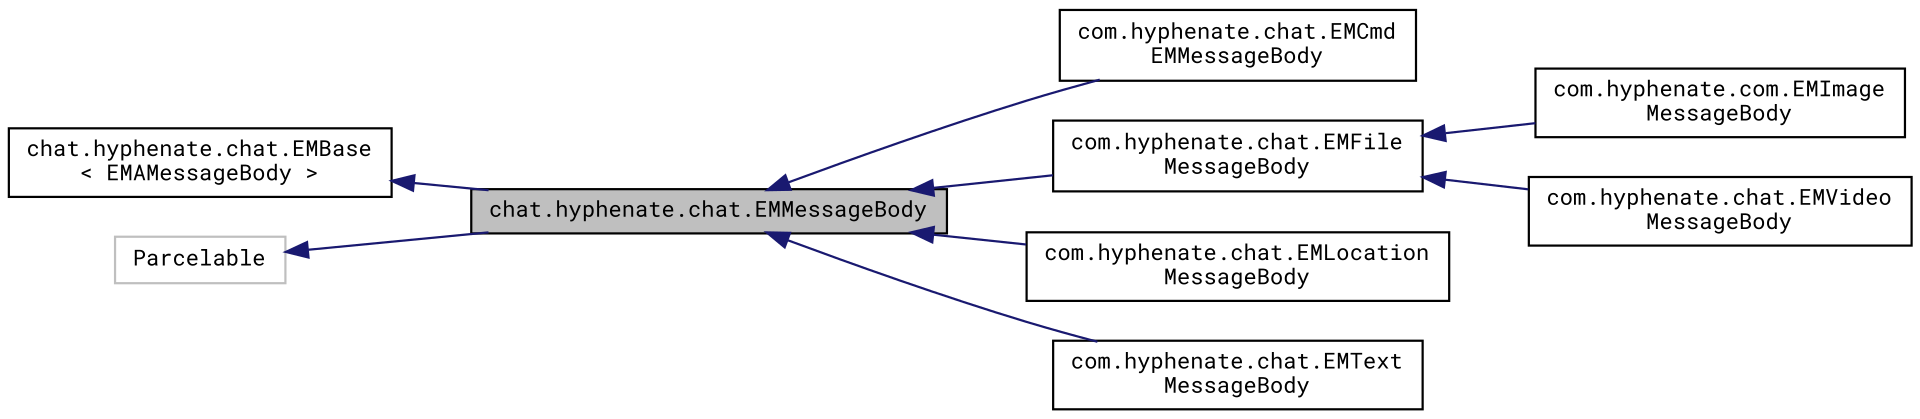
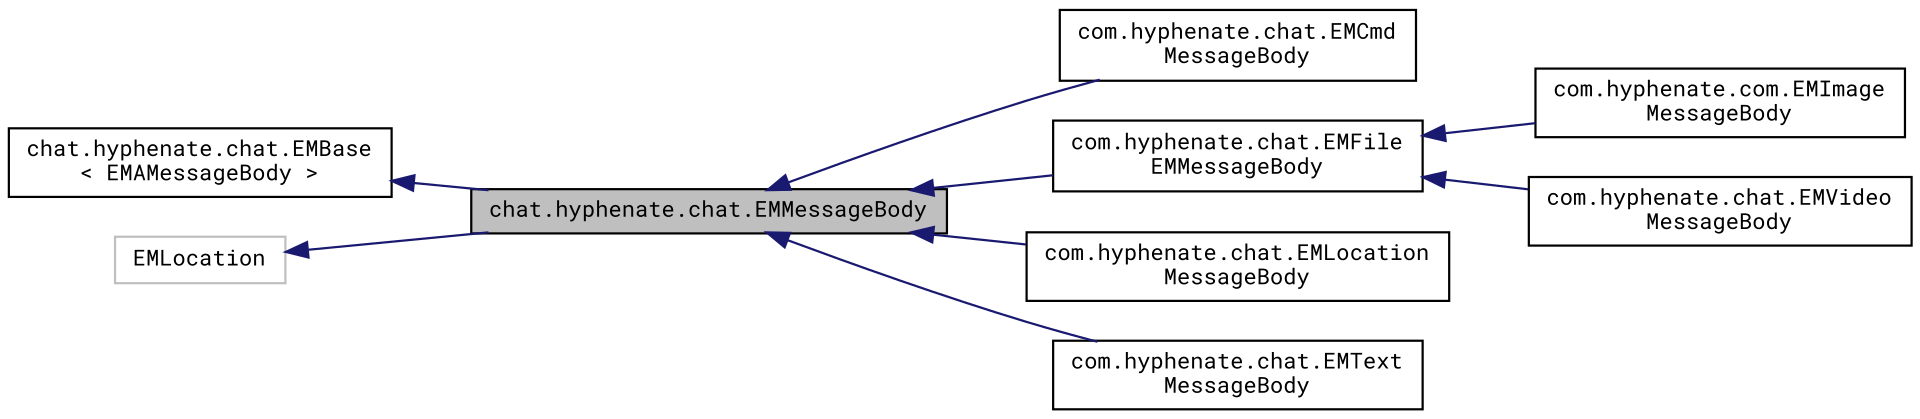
node "com.hyphenate.chat.EMCmd EMMessageBody": label "com.hyphenate.chat.EMCmd EMMessageBody" -> "com.hyphenate.chat.EMCmd MessageBody"
node "com.hyphenate.chat.EMFile MessageBody": label "com.hyphenate.chat.EMFile MessageBody" -> "com.hyphenate.chat.EMFile EMMessageBody"
node "Parcelable": label "Parcelable" -> "EMLocation"
